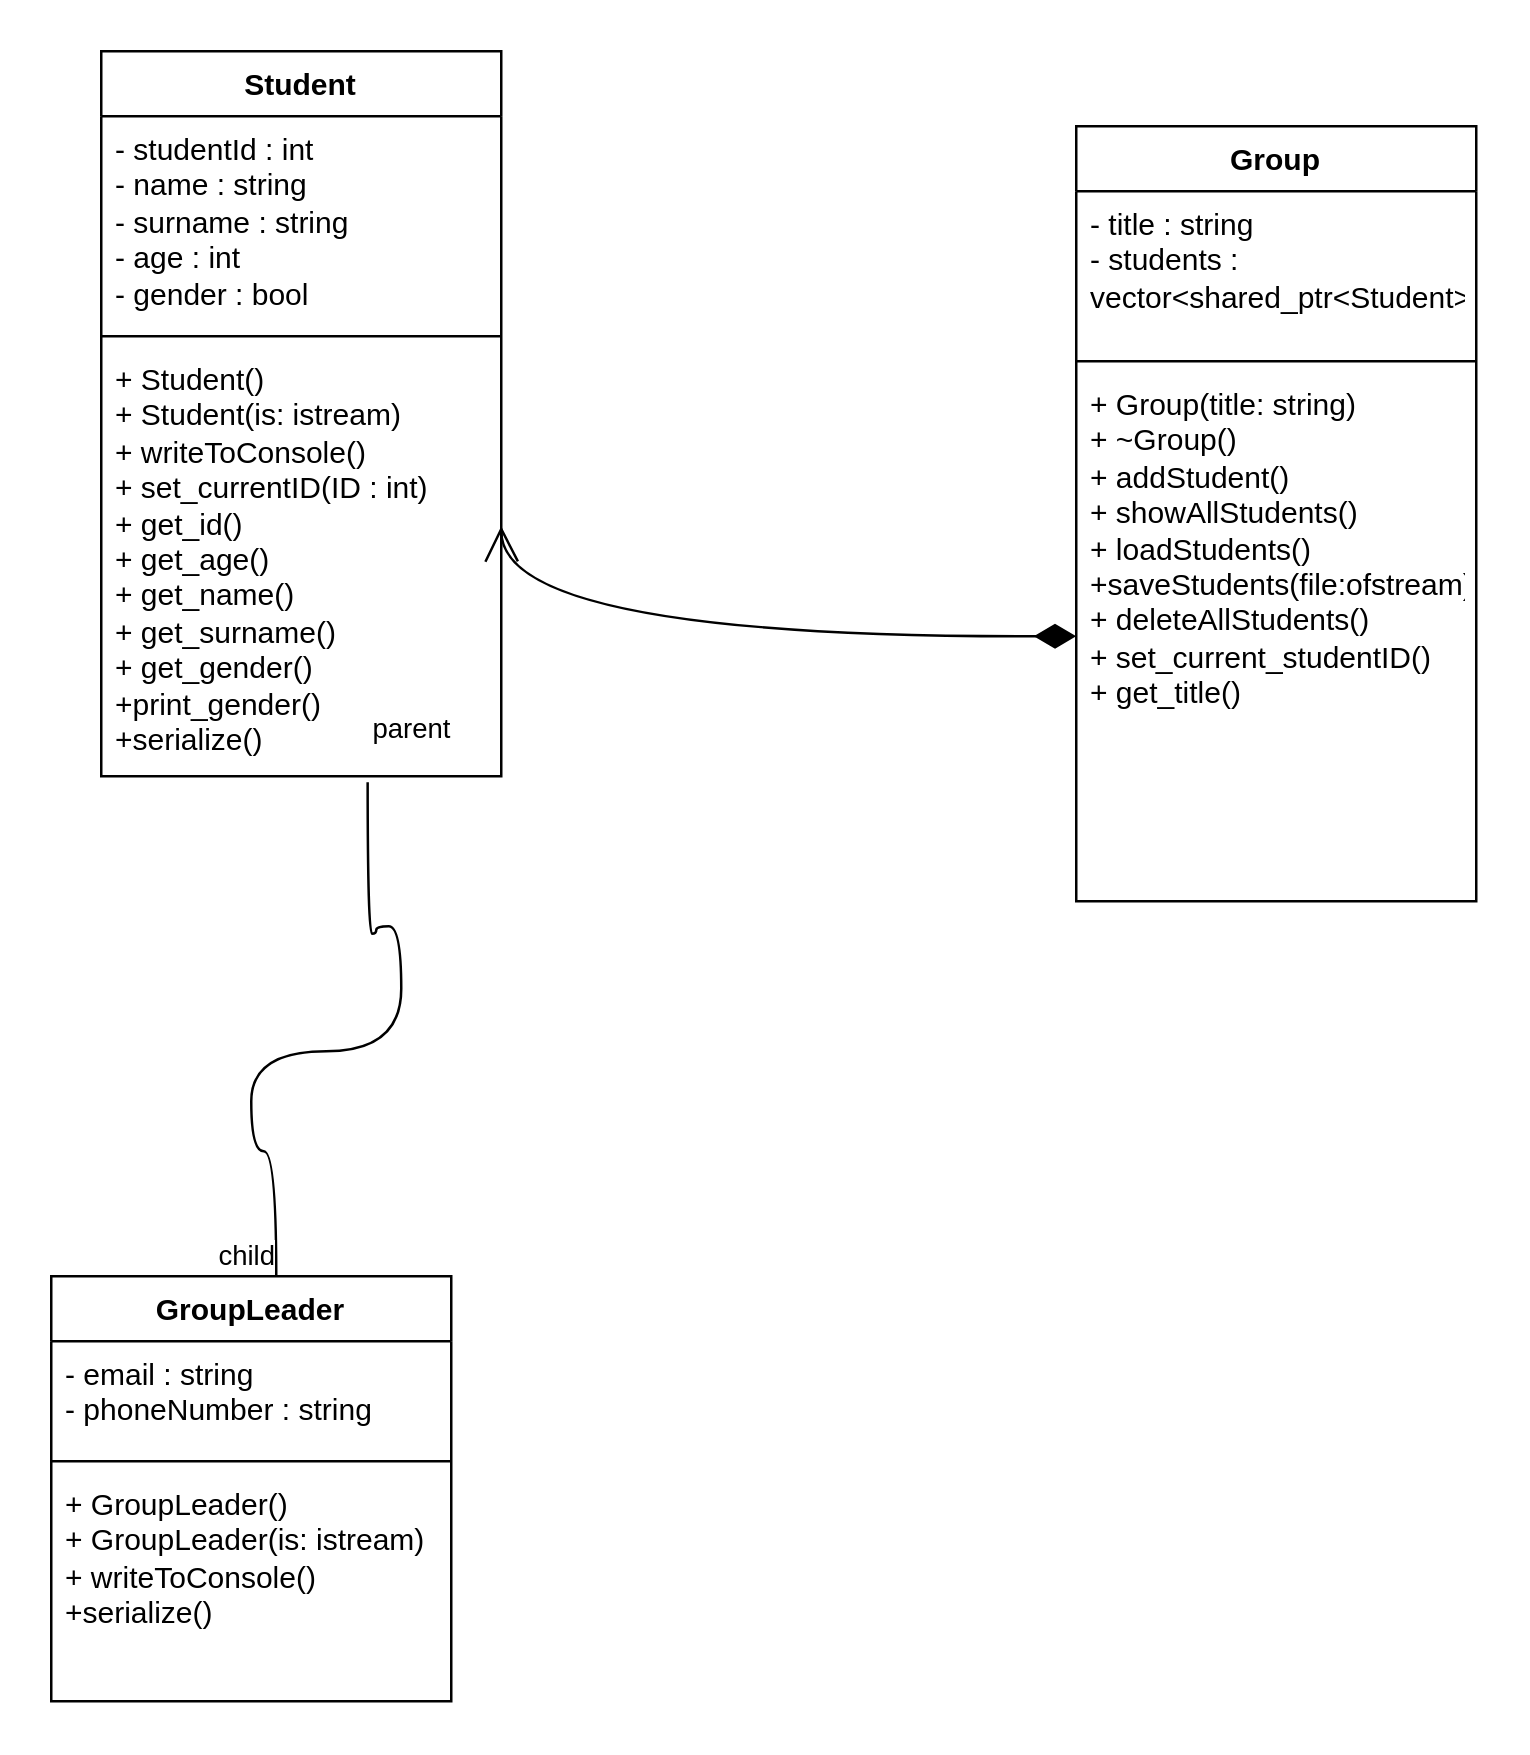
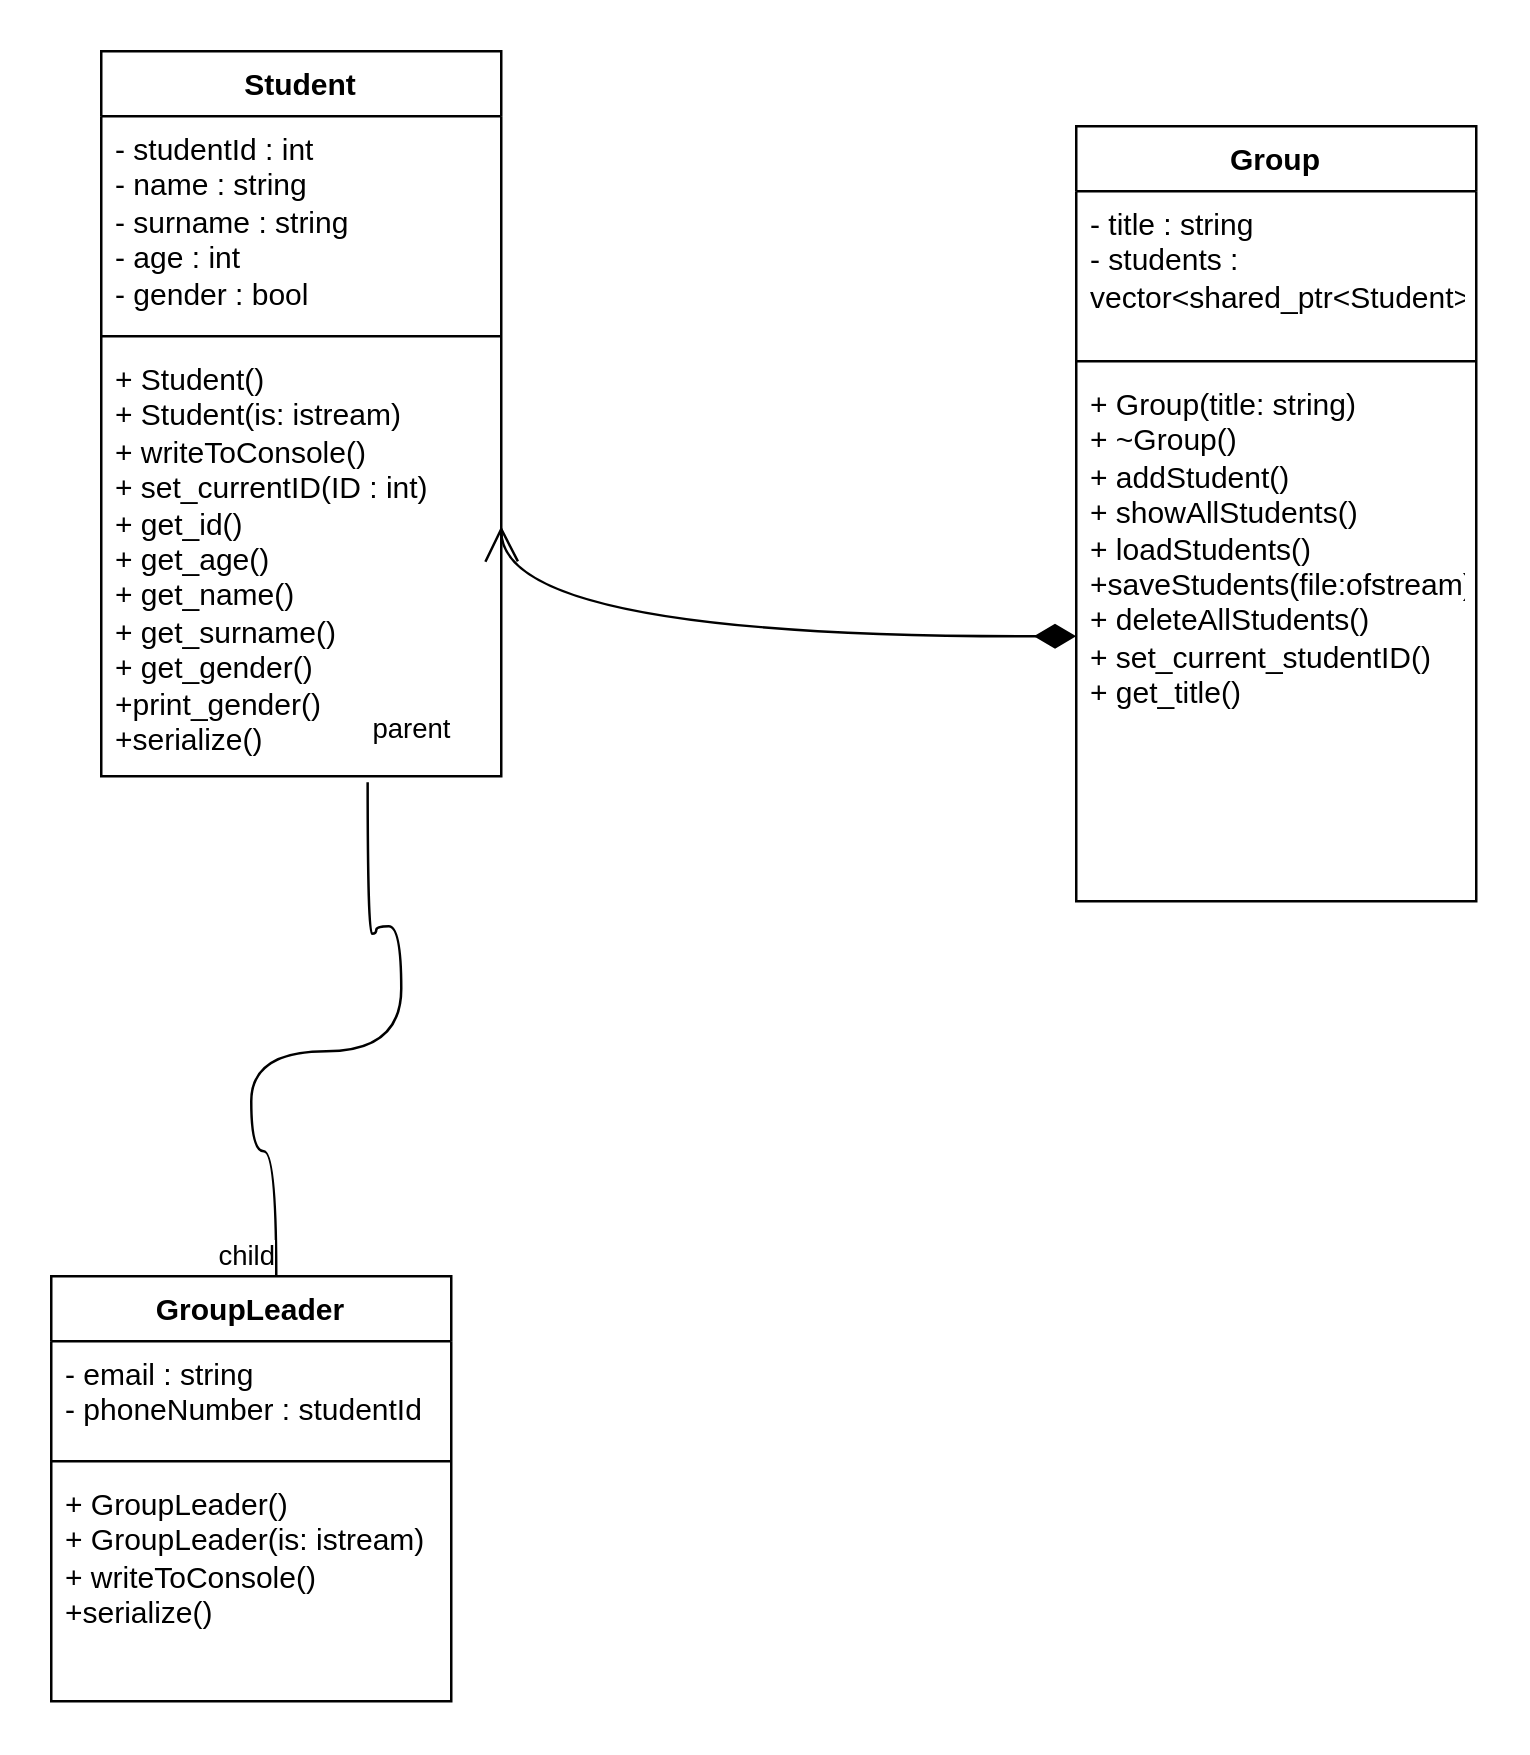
node "- email : string - phoneNumber : string": label "- email : string - phoneNumber : string" -> "- email : string - phoneNumber : studentId"
